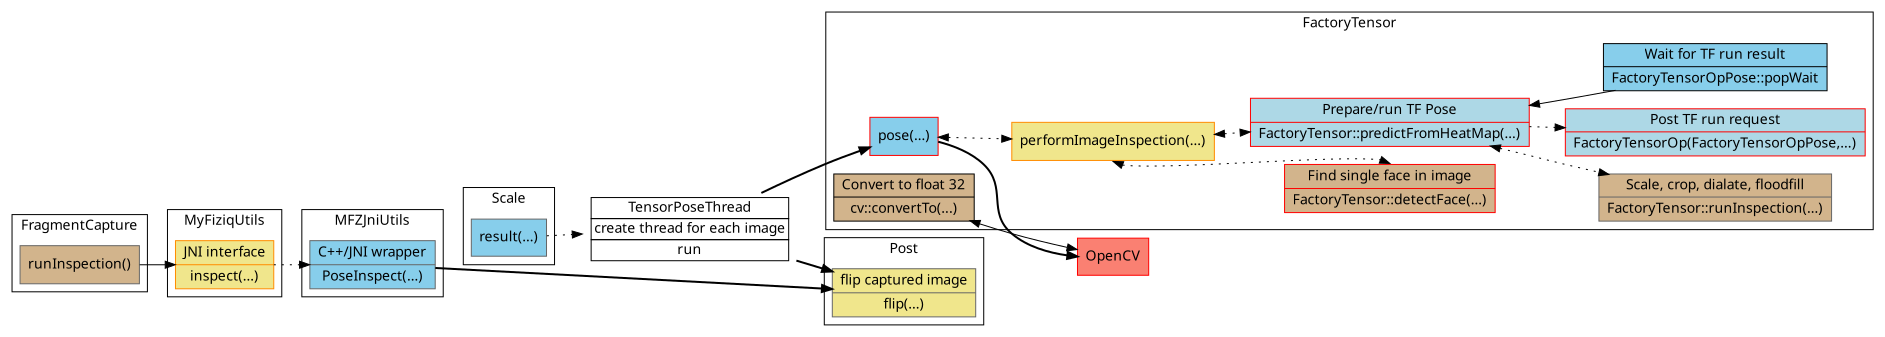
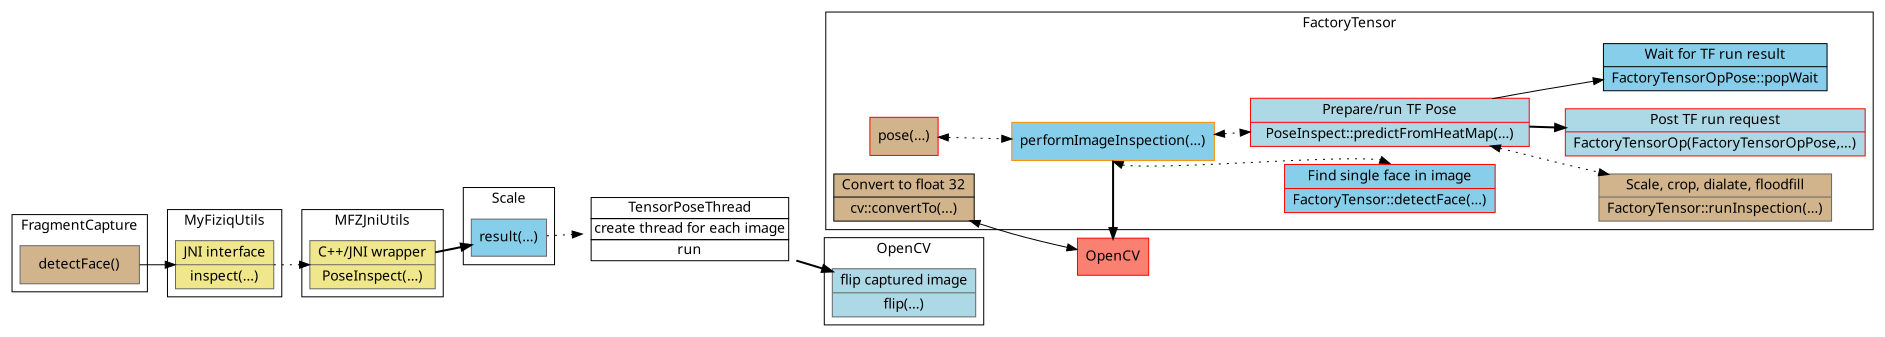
edge "Wait for TF run result" -> "Prepare/run TF Pose": reversed
edge "Prepare/run TF Pose" -> "Post TF run request": style dotted -> bold
node "Prepare/run TF Pose": text "FactoryTensor::predictFromHeatMap(...)" -> "PoseInspect::predictFromHeatMap(...)"
node "pose(...)": fillcolor skyblue -> tan
node "performImageInspection(...)": fillcolor khaki -> skyblue
edge "TensorPoseThread" -> "pose(...)": removed
node "Find single face in image": fillcolor tan -> skyblue
edge "pose(...)" -> "OpenCV": now "performImageInspection(...)" -> "OpenCV"
cluster "Post": label "Post" -> "OpenCV"
node "runInspection()": label "runInspection()" -> "detectFace()"
node "JNI interface": color darkorange -> gray40
node "C++/JNI wrapper": fillcolor skyblue -> khaki
edge "C++/JNI wrapper" -> "flip captured image": now "C++/JNI wrapper" -> "result(...)"
node "flip captured image": fillcolor khaki -> lightblue
